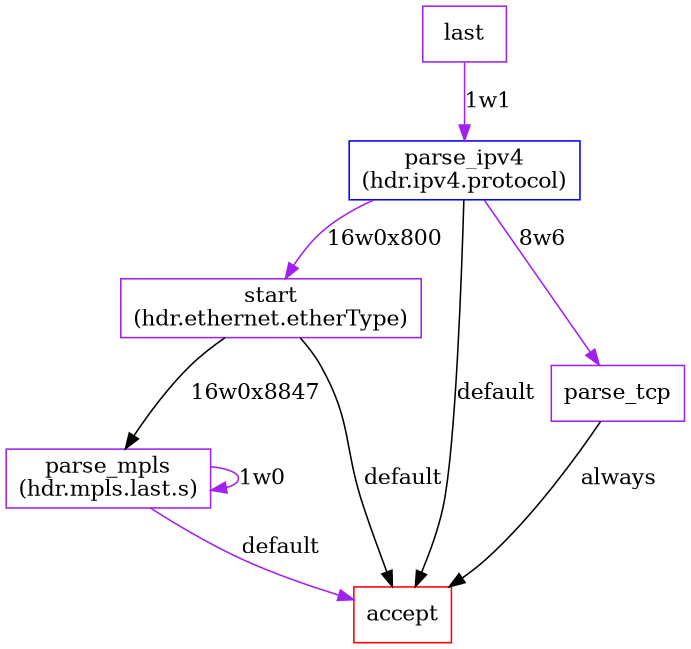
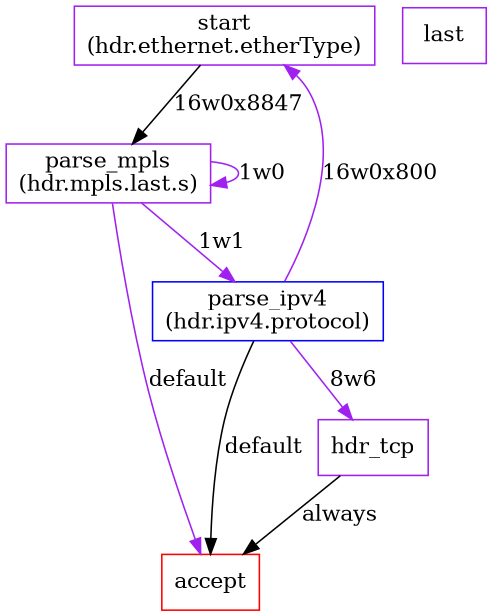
edge "last" -> "parse_ipv4 (hdr.ipv4.protocol)": now "parse_mpls (hdr.mpls.last.s)" -> "parse_ipv4 (hdr.ipv4.protocol)"
node "parse_tcp": label "parse_tcp" -> "hdr_tcp"
edge "start (hdr.ethernet.etherType)" -> "accept": removed, label "default"
